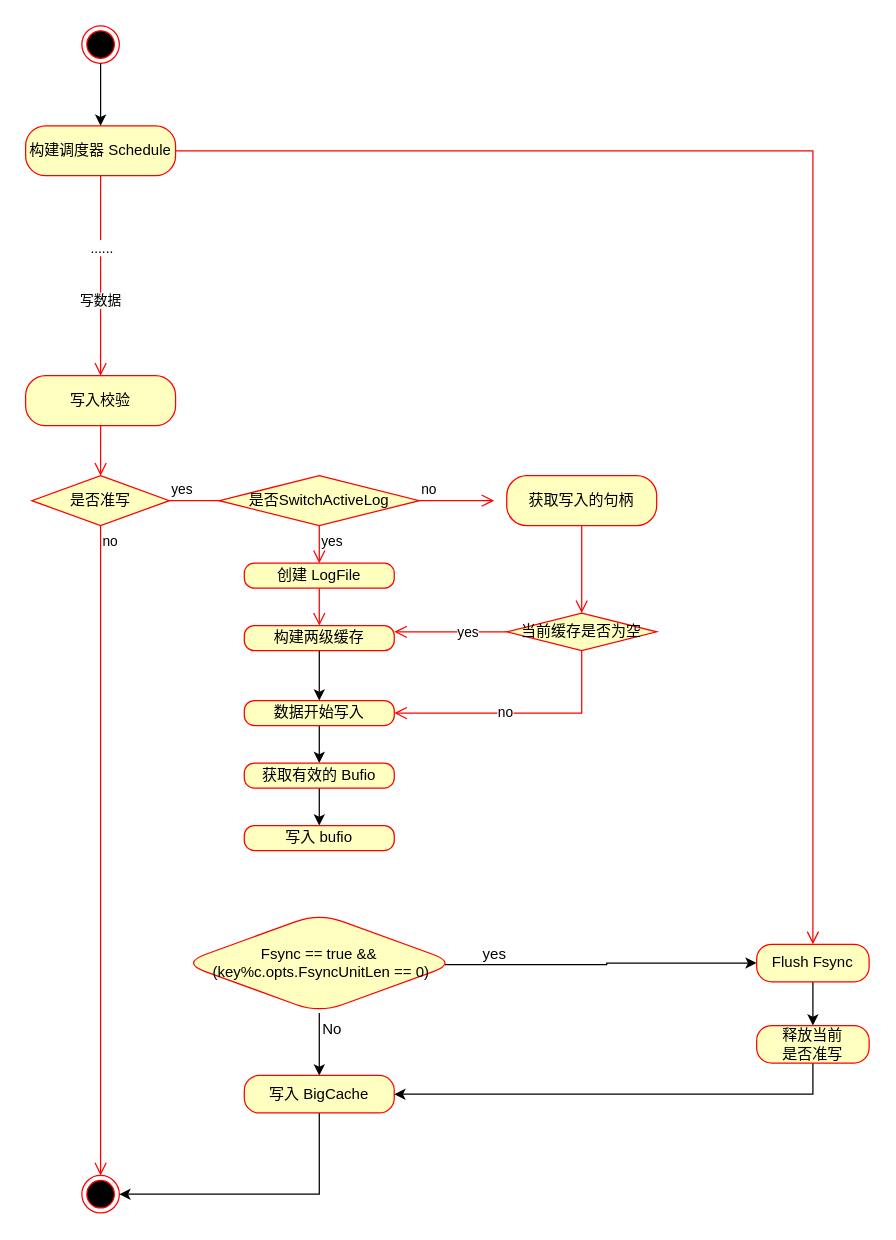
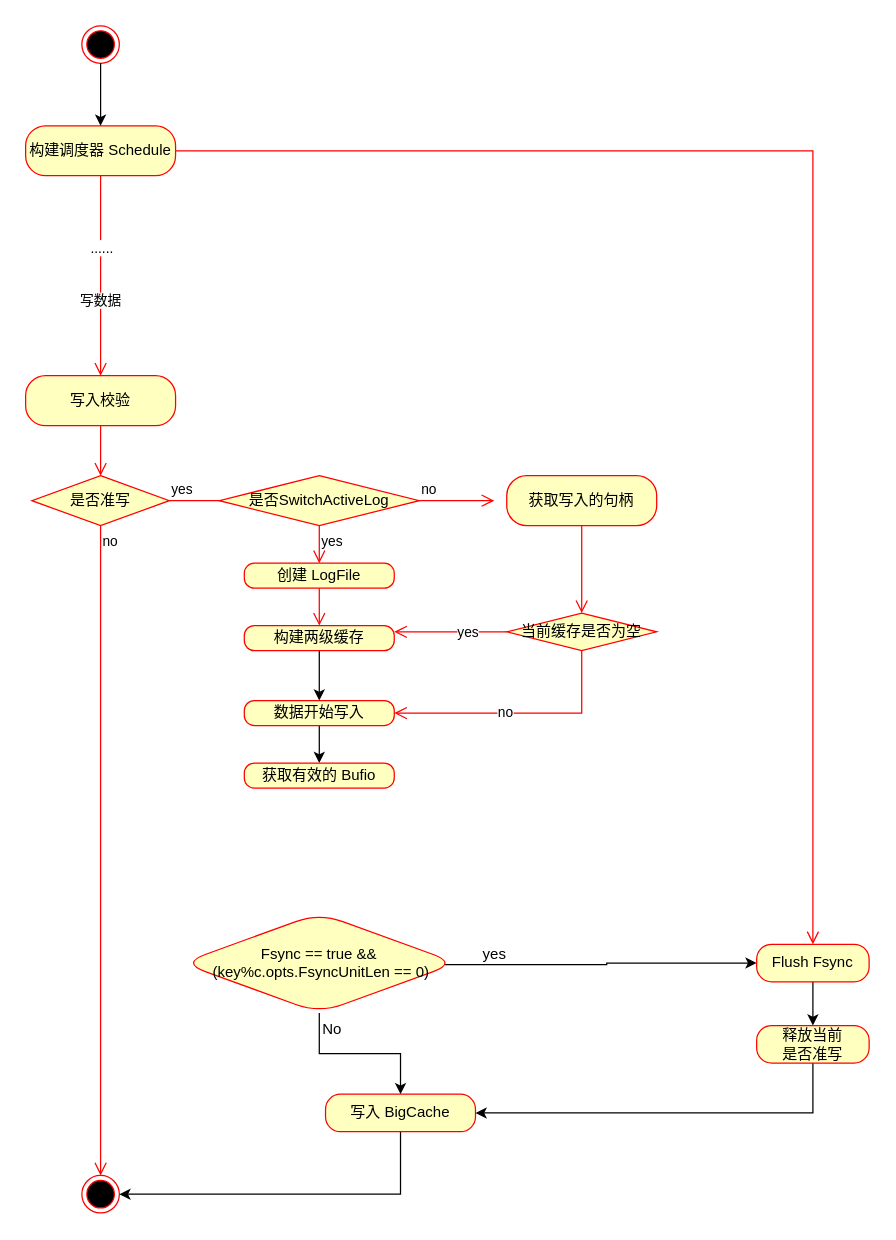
edge "获取有效的 Bufio" -> "写入 bufio": removed
node "写入 bufio": removed
node "写入 BigCache": moved (319, 1094) -> (401, 1113)
